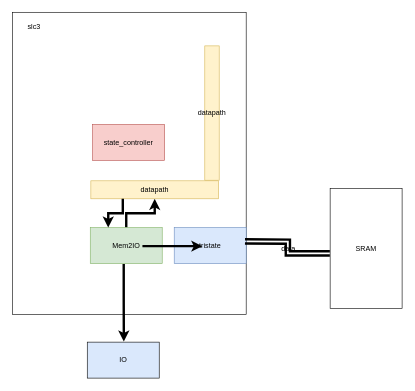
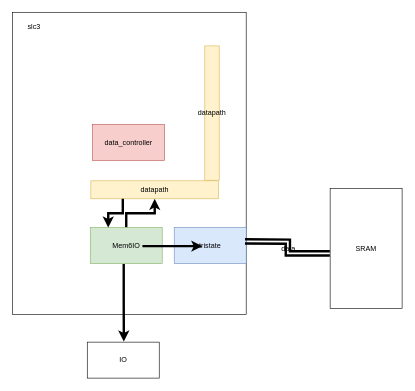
node "state_controller": label "state_controller" -> "data_controller"
node "Mem2IO": label "Mem2IO" -> "Mem6IO"
node "IO": fillcolor #dae8fc -> #ffffff
